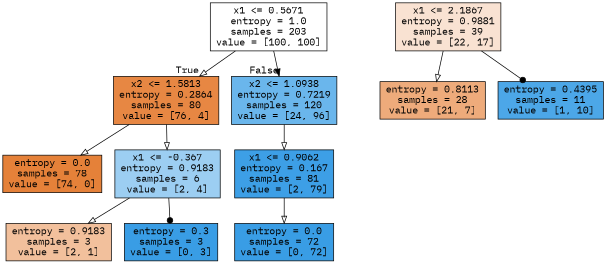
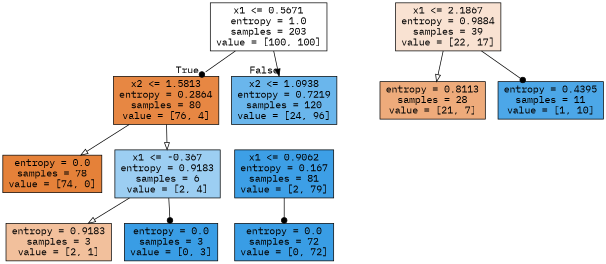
node "x1 <= 2.1867 entropy = 0.9881 samples = 39 value = [22, 17]": label "x1 <= 2.1867 entropy = 0.9881 samples = 39 value = [22, 17]" -> "x1 <= 2.1867 entropy = 0.9884 samples = 39 value = [22, 17]"
edge "x1 <= 0.5671 entropy = 1.0 samples = 203 value = [100, 100]" -> "x2 <= 1.5813 entropy = 0.2864 samples = 80 value = [76, 4]": arrowhead onormal -> dot
edge "x2 <= 1.0938 entropy = 0.7219 samples = 120 value = [24, 96]" -> "x1 <= 0.9062 entropy = 0.167 samples = 81 value = [2, 79]": removed
edge "x1 <= 0.9062 entropy = 0.167 samples = 81 value = [2, 79]" -> "entropy = 0.0 samples = 72 value = [0, 72]": arrowhead onormal -> dot
node "entropy = 0.3 samples = 3 value = [0, 3]": label "entropy = 0.3 samples = 3 value = [0, 3]" -> "entropy = 0.0 samples = 3 value = [0, 3]"
